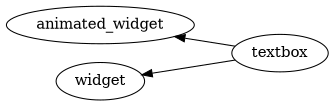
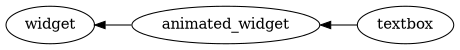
edge "textbox" -> "widget": now "animated_widget" -> "widget"
